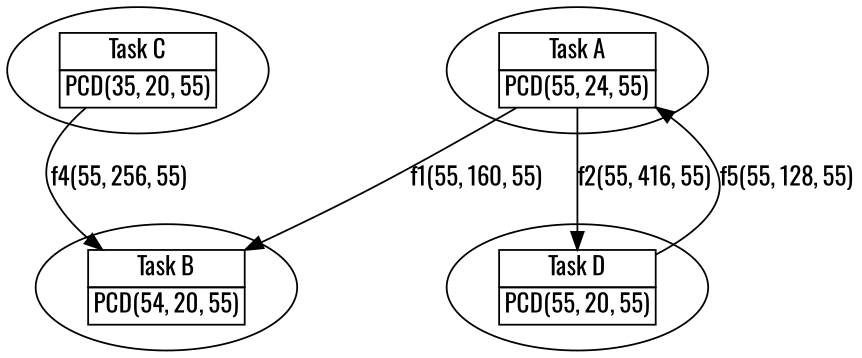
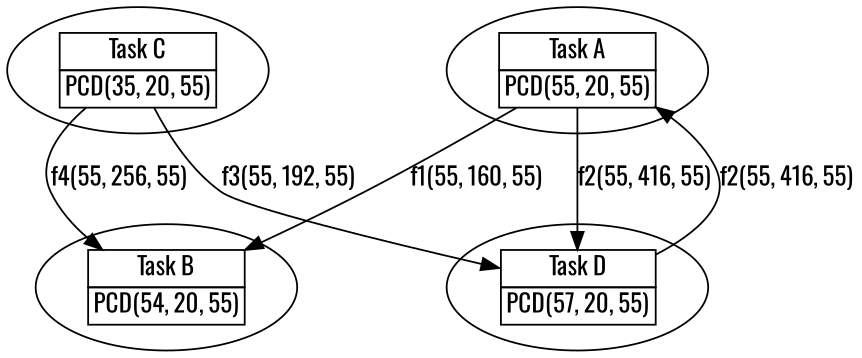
node "Task A": text "PCD(55, 24, 55)" -> "PCD(55, 20, 55)"
edge "Task D" -> "Task A": label "f5(55, 128, 55)" -> "f2(55, 416, 55)"
edge "Task C" -> "Task D": added, label "f3(55, 192, 55)"
node "Task D": text "PCD(55, 20, 55)" -> "PCD(57, 20, 55)"
